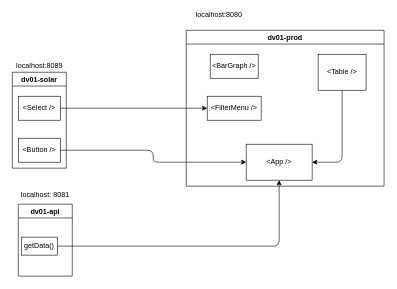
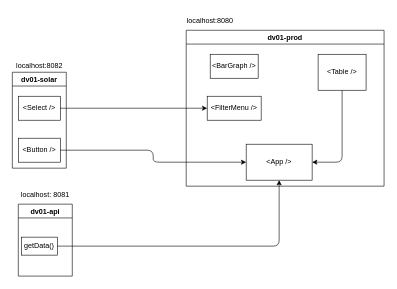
node "localhost:8080": moved (219, 15) -> (210, 21)
node "localhost:8089": label "localhost:8089" -> "localhost:8082"
